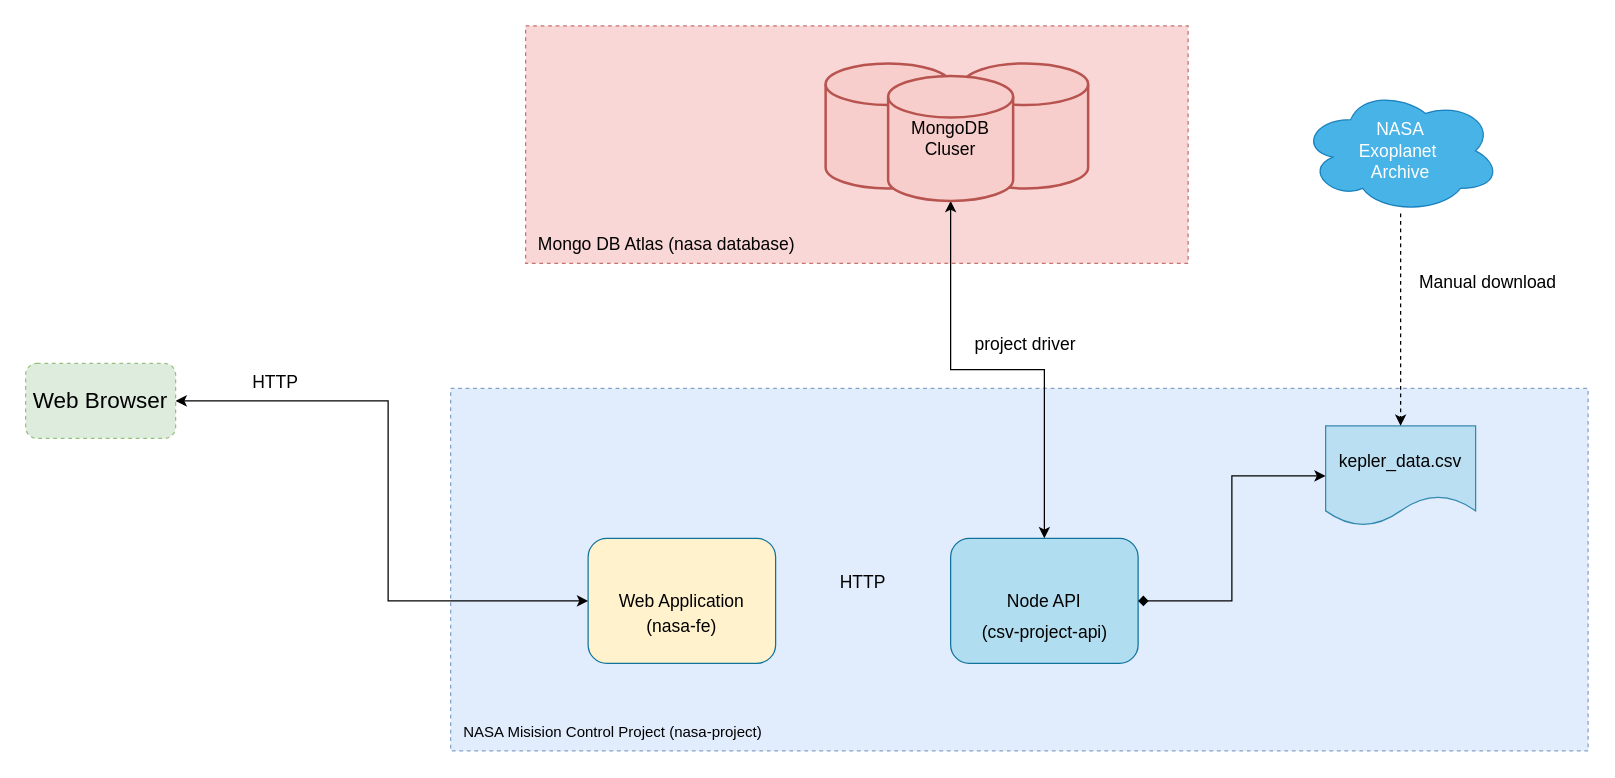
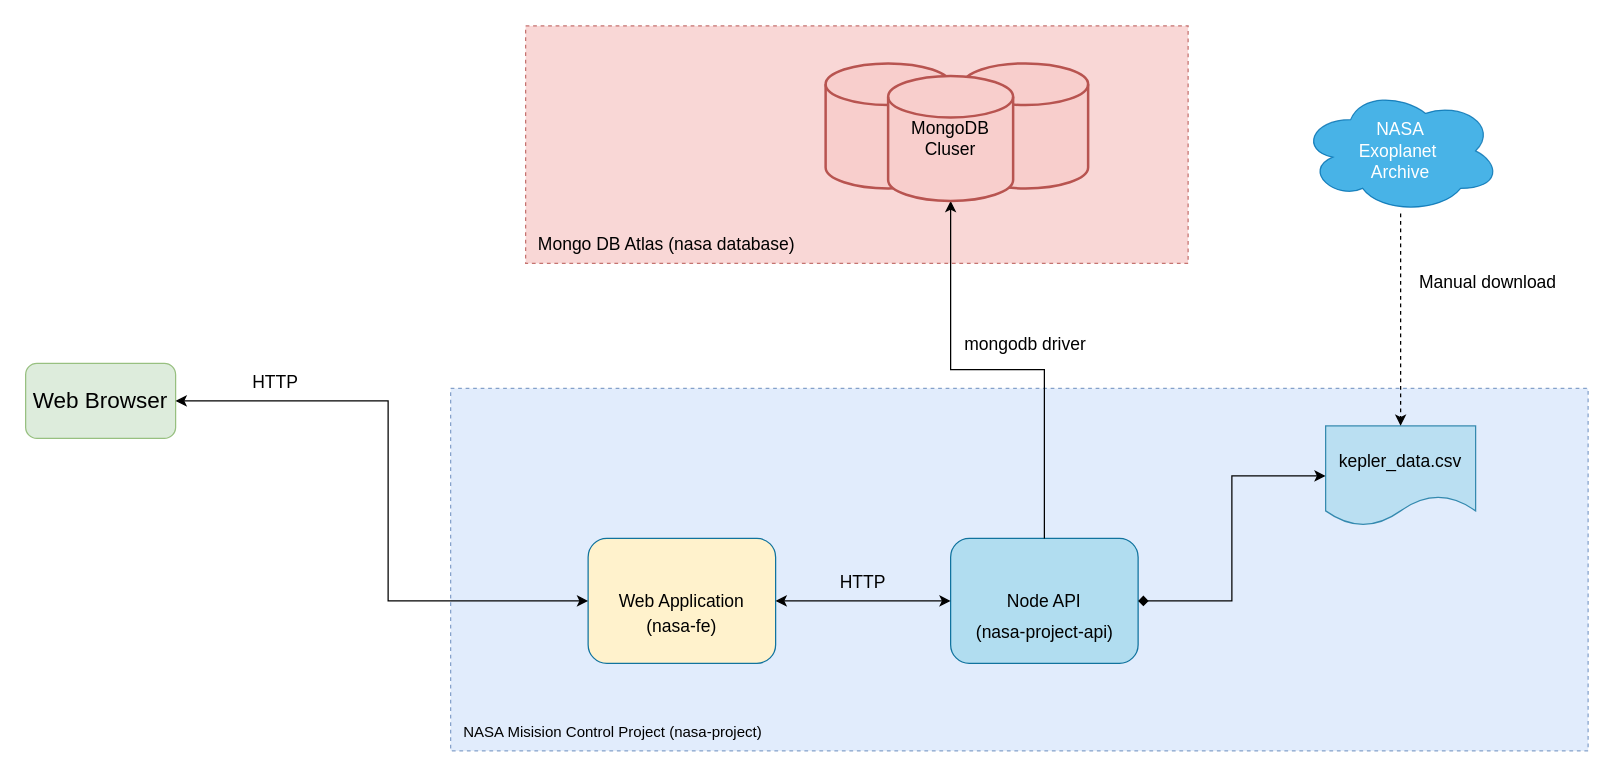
node "project driver": label "project driver" -> "mongodb driver"
node "Web Browser": style dashed -> solid
edge "MongoDB Cluser" -- "Node API": arrowhead classic -> none
edge "Web Application" -- "Node API": added
node "(csv-project-api)": label "(csv-project-api)" -> "(nasa-project-api)"
